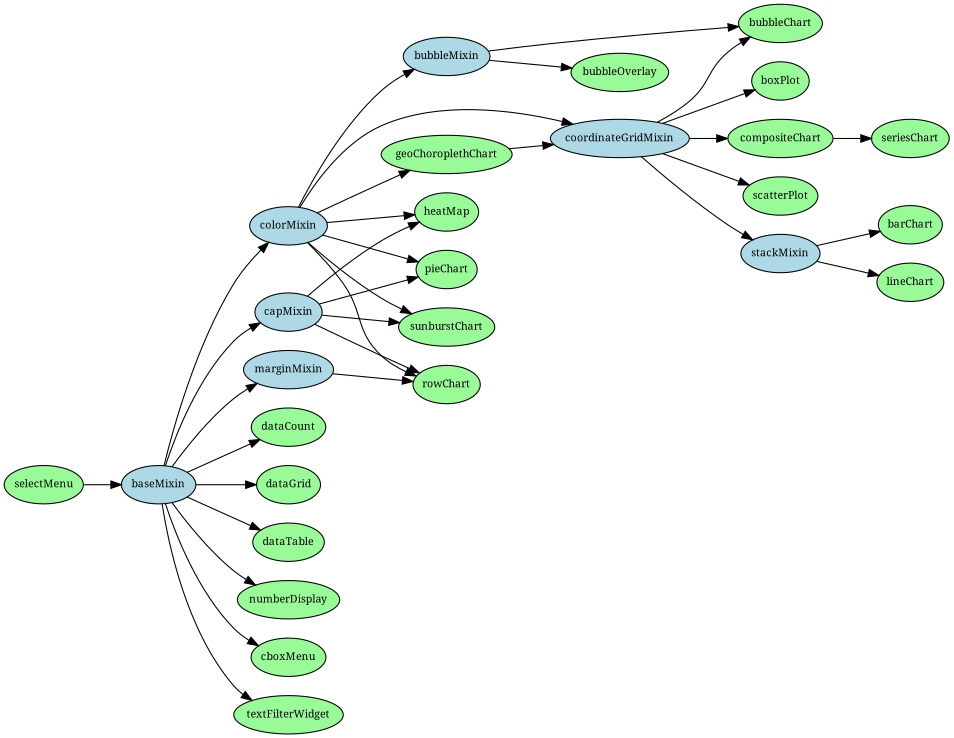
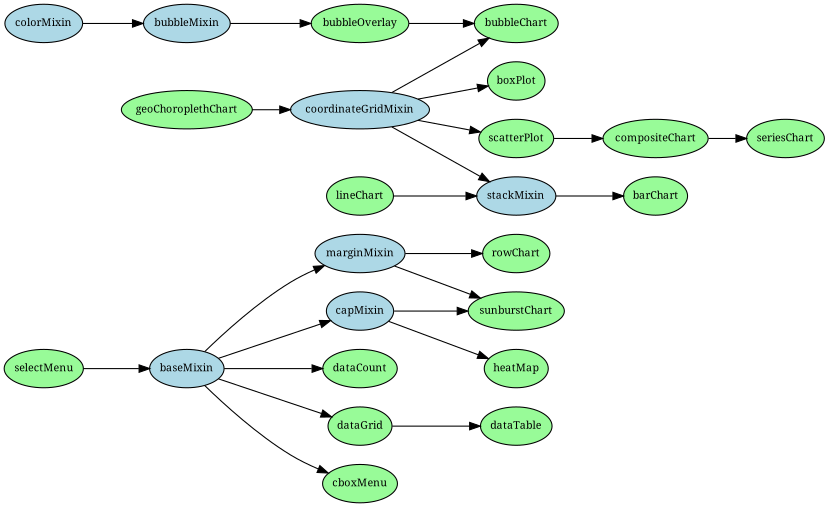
edge "bubbleMixin" -> "bubbleChart": now "bubbleOverlay" -> "bubbleChart"
edge "colorMixin" -> "coordinateGridMixin": removed
edge "coordinateGridMixin" -> "compositeChart": now "scatterPlot" -> "compositeChart"
edge "colorMixin" -> "geoChoroplethChart": removed
edge "colorMixin" -> "heatMap": removed
edge "stackMixin" -> "lineChart": reversed
node "pieChart": removed
edge "colorMixin" -> "sunburstChart": now "marginMixin" -> "sunburstChart"
edge "colorMixin" -> "rowChart": removed
edge "capMixin" -> "rowChart": removed
edge "baseMixin" -> "colorMixin": removed
edge "baseMixin" -> "dataTable": now "dataGrid" -> "dataTable"
node "numberDisplay": removed
node "textFilterWidget": removed
